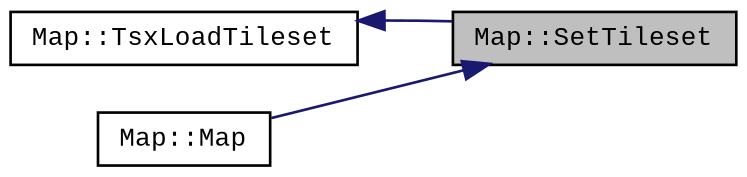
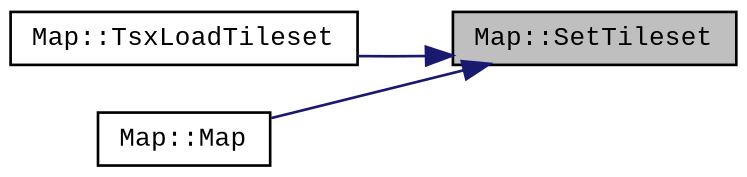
edge "Map::SetTileset" -> "Map::TsxLoadTileset": reversed
